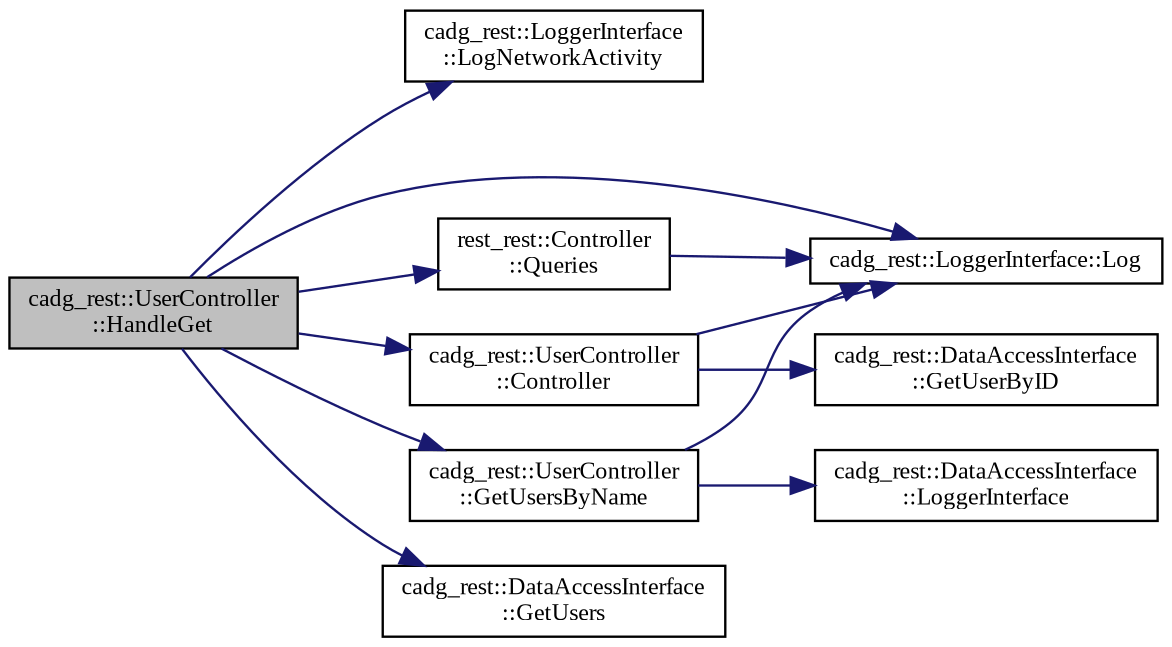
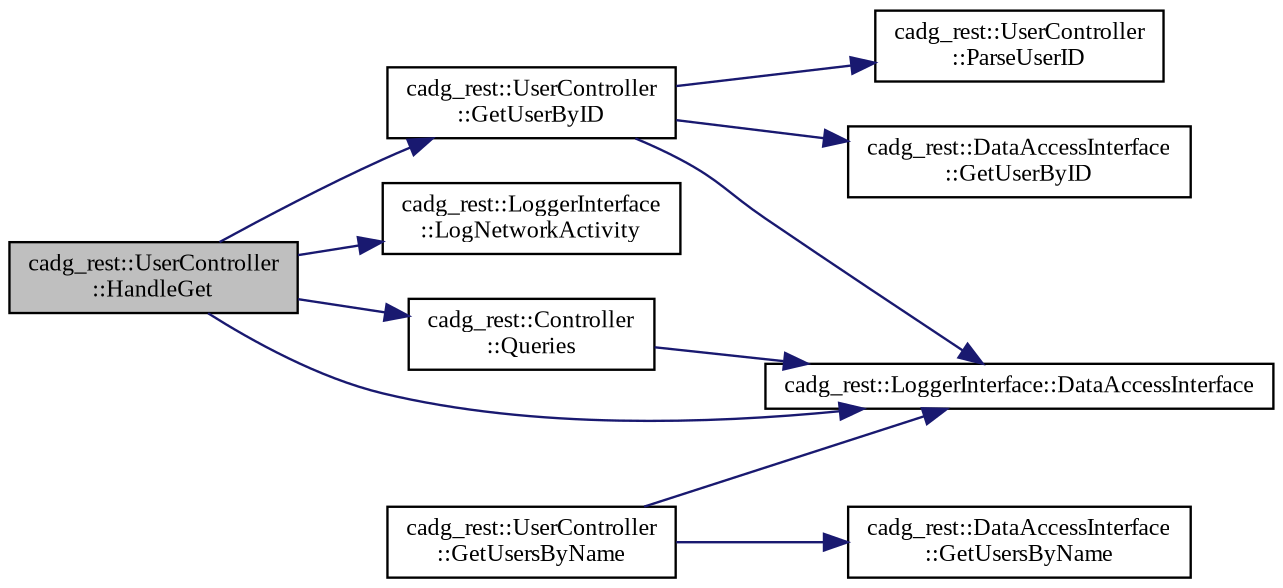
node "cadg_rest::UserController ::ParseUserID": added
node "rest_rest::Controller ::Queries": label "rest_rest::Controller ::Queries" -> "cadg_rest::Controller ::Queries"
node "cadg_rest::LoggerInterface::Log": label "cadg_rest::LoggerInterface::Log" -> "cadg_rest::LoggerInterface::DataAccessInterface"
node "cadg_rest::UserController ::Controller": label "cadg_rest::UserController ::Controller" -> "cadg_rest::UserController ::GetUserByID"
edge "cadg_rest::UserController ::HandleGet" -> "cadg_rest::UserController ::GetUsersByName": removed
node "cadg_rest::DataAccessInterface ::LoggerInterface": label "cadg_rest::DataAccessInterface ::LoggerInterface" -> "cadg_rest::DataAccessInterface ::GetUsersByName"
node "cadg_rest::DataAccessInterface ::GetUsers": removed
